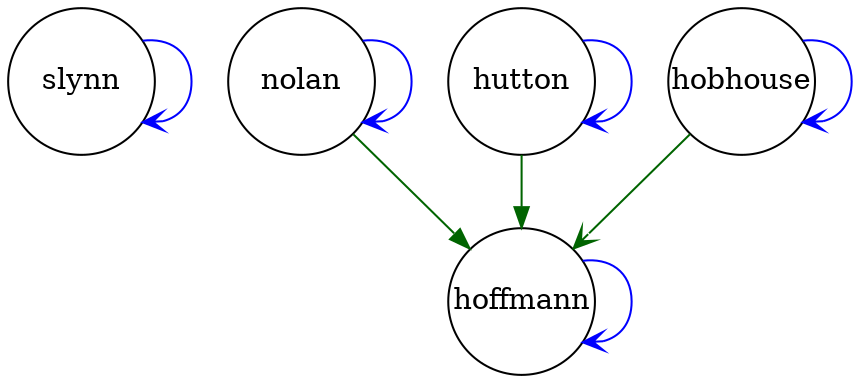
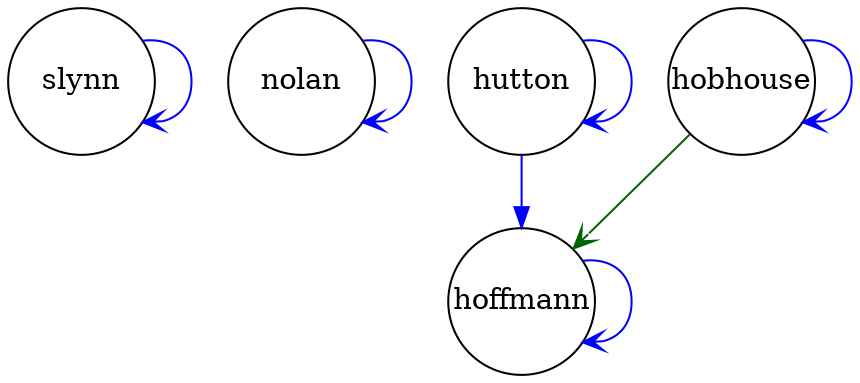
edge "hutton" -> "hoffmann": color darkgreen -> blue
edge "nolan" -> "hoffmann": removed
